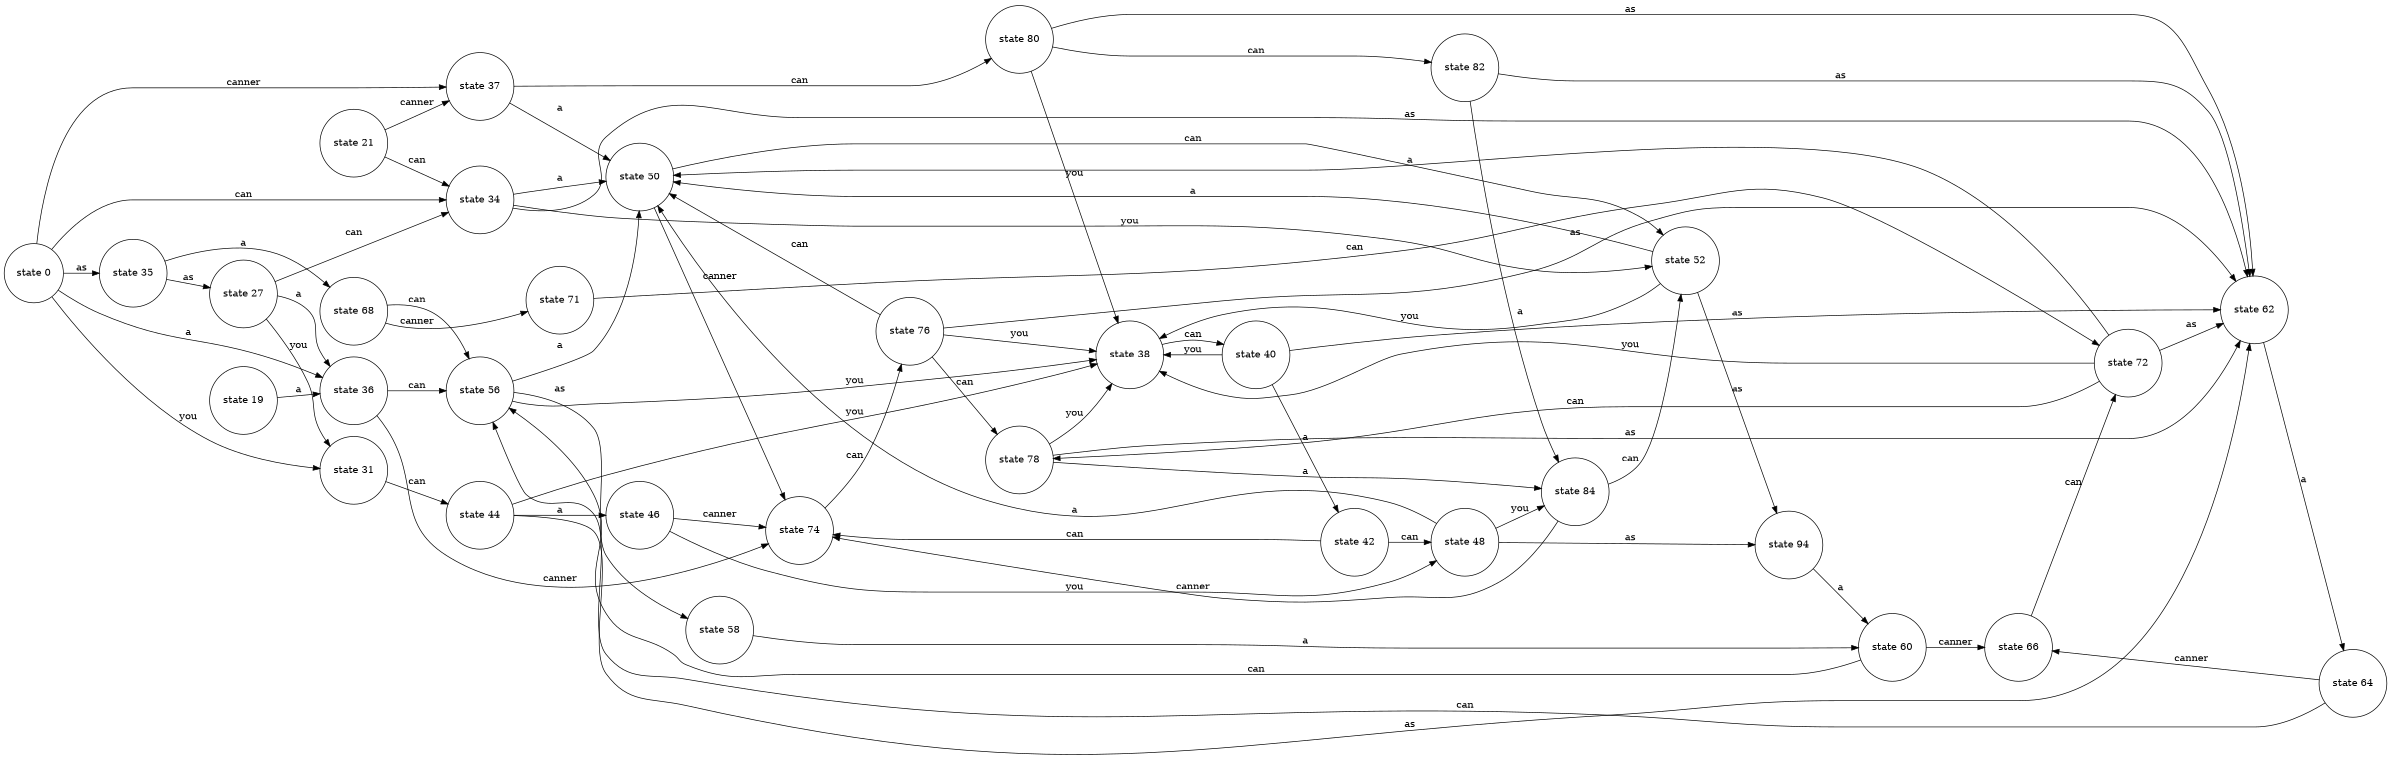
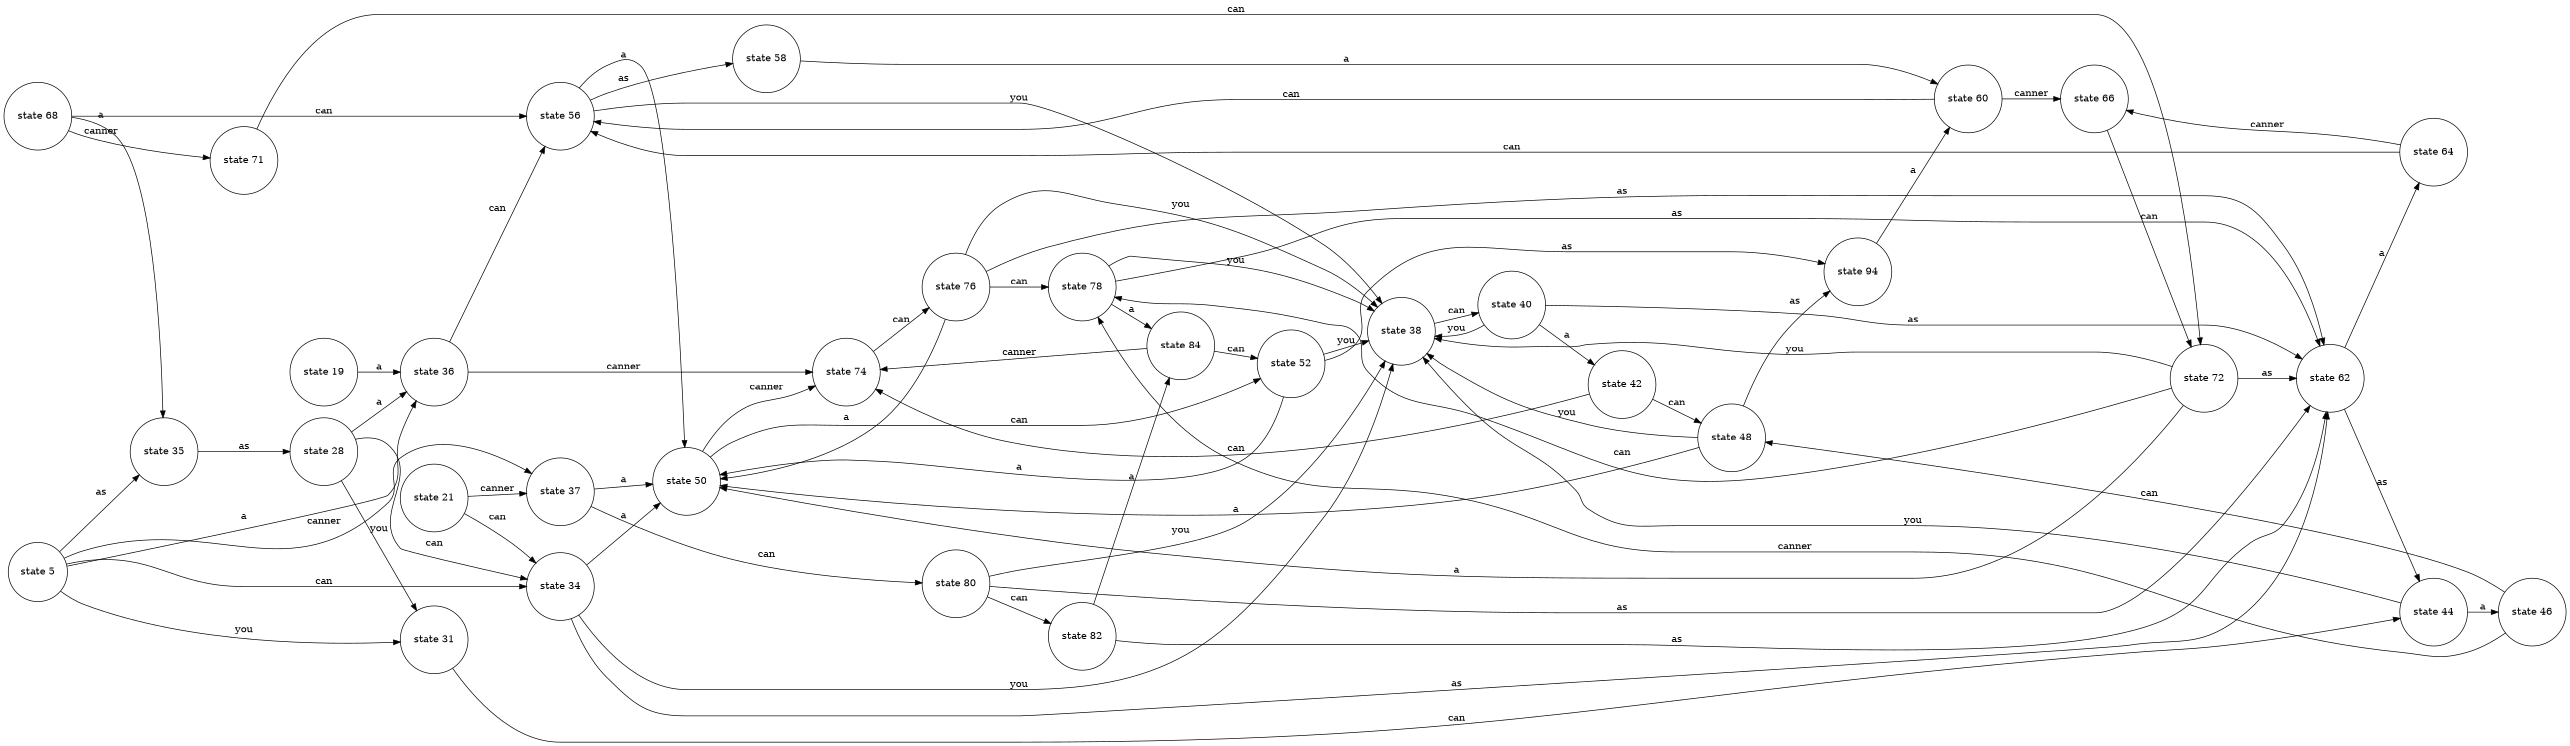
edge "state 34" -> "state 52": now "state 34" -> "state 38"
edge "state 76" -> "state 50": label "can" -> "a"
edge "state 35" -> "state 68": reversed
node "state 0": label "state 0" -> "state 5"
node "state 27": label "state 27" -> "state 28"
edge "state 48" -> "state 84": now "state 48" -> "state 38"
edge "state 46" -> "state 74": now "state 46" -> "state 78"
edge "state 46" -> "state 48": label "you" -> "can"
edge "state 44" -> "state 62": reversed
